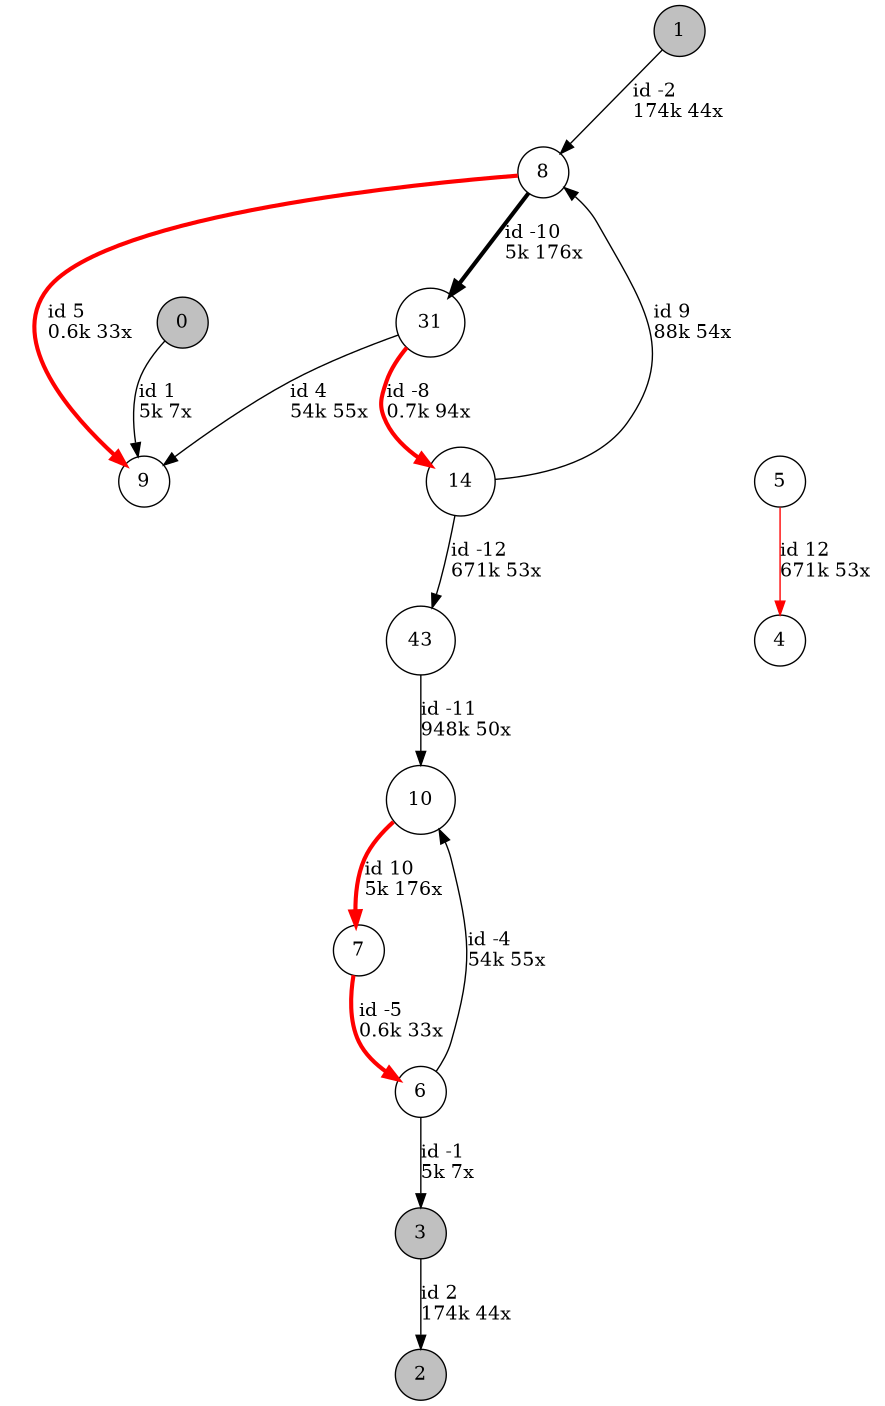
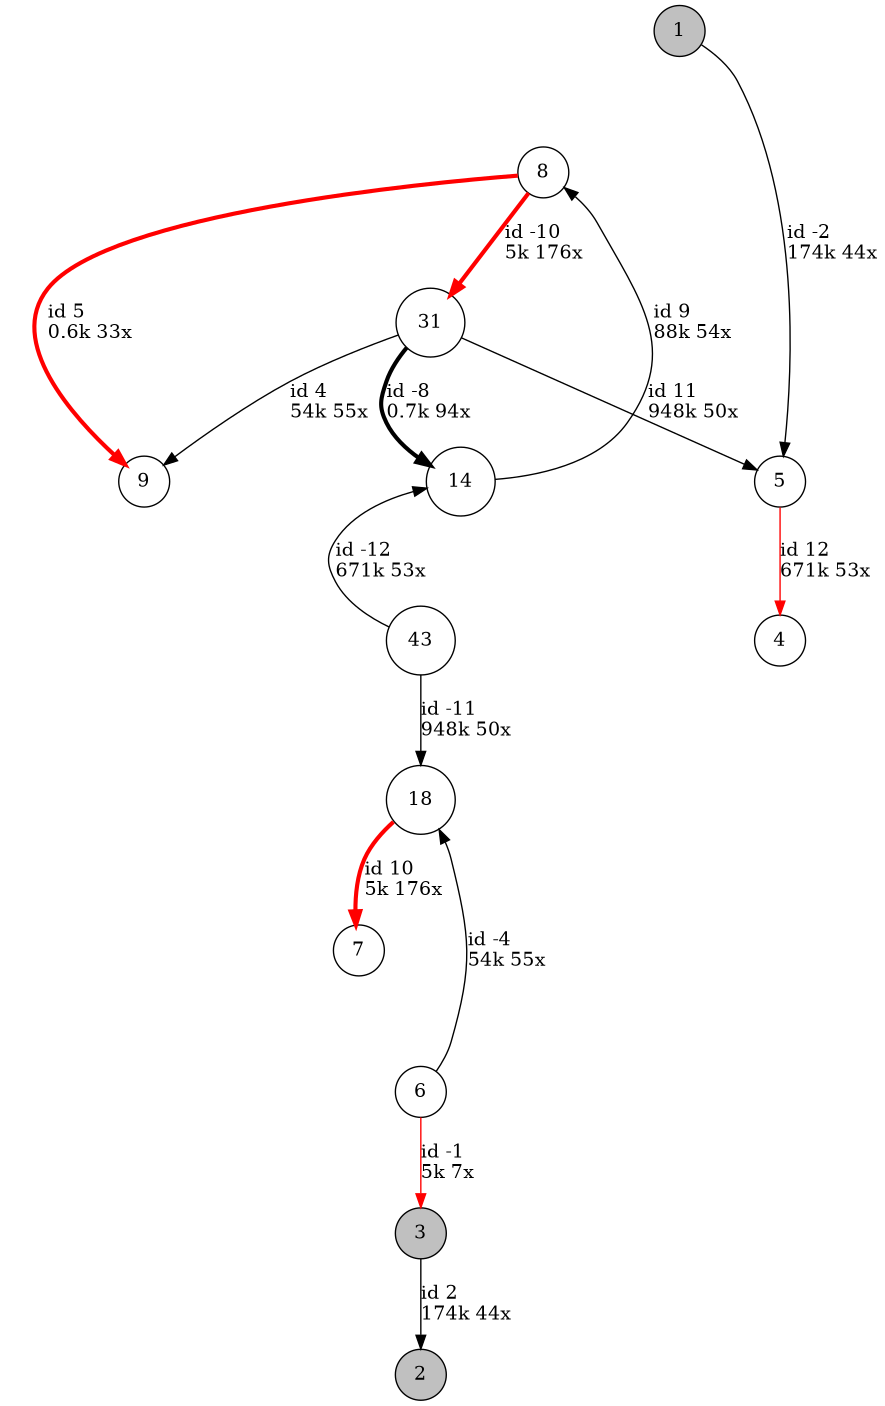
edge "1" -> "8": now "1" -> "5"
edge "8" -> "31": color black -> red
node "0": removed
edge "31" -> "5": added, label "id 11 948k 50x"
edge "31" -> "14": color red -> black
edge "14" -> "43": reversed
node "10": label "10" -> "18"
edge "7" -> "6": removed, label "id -5 0.6k 33x"
edge "6" -> "3": color black -> red
